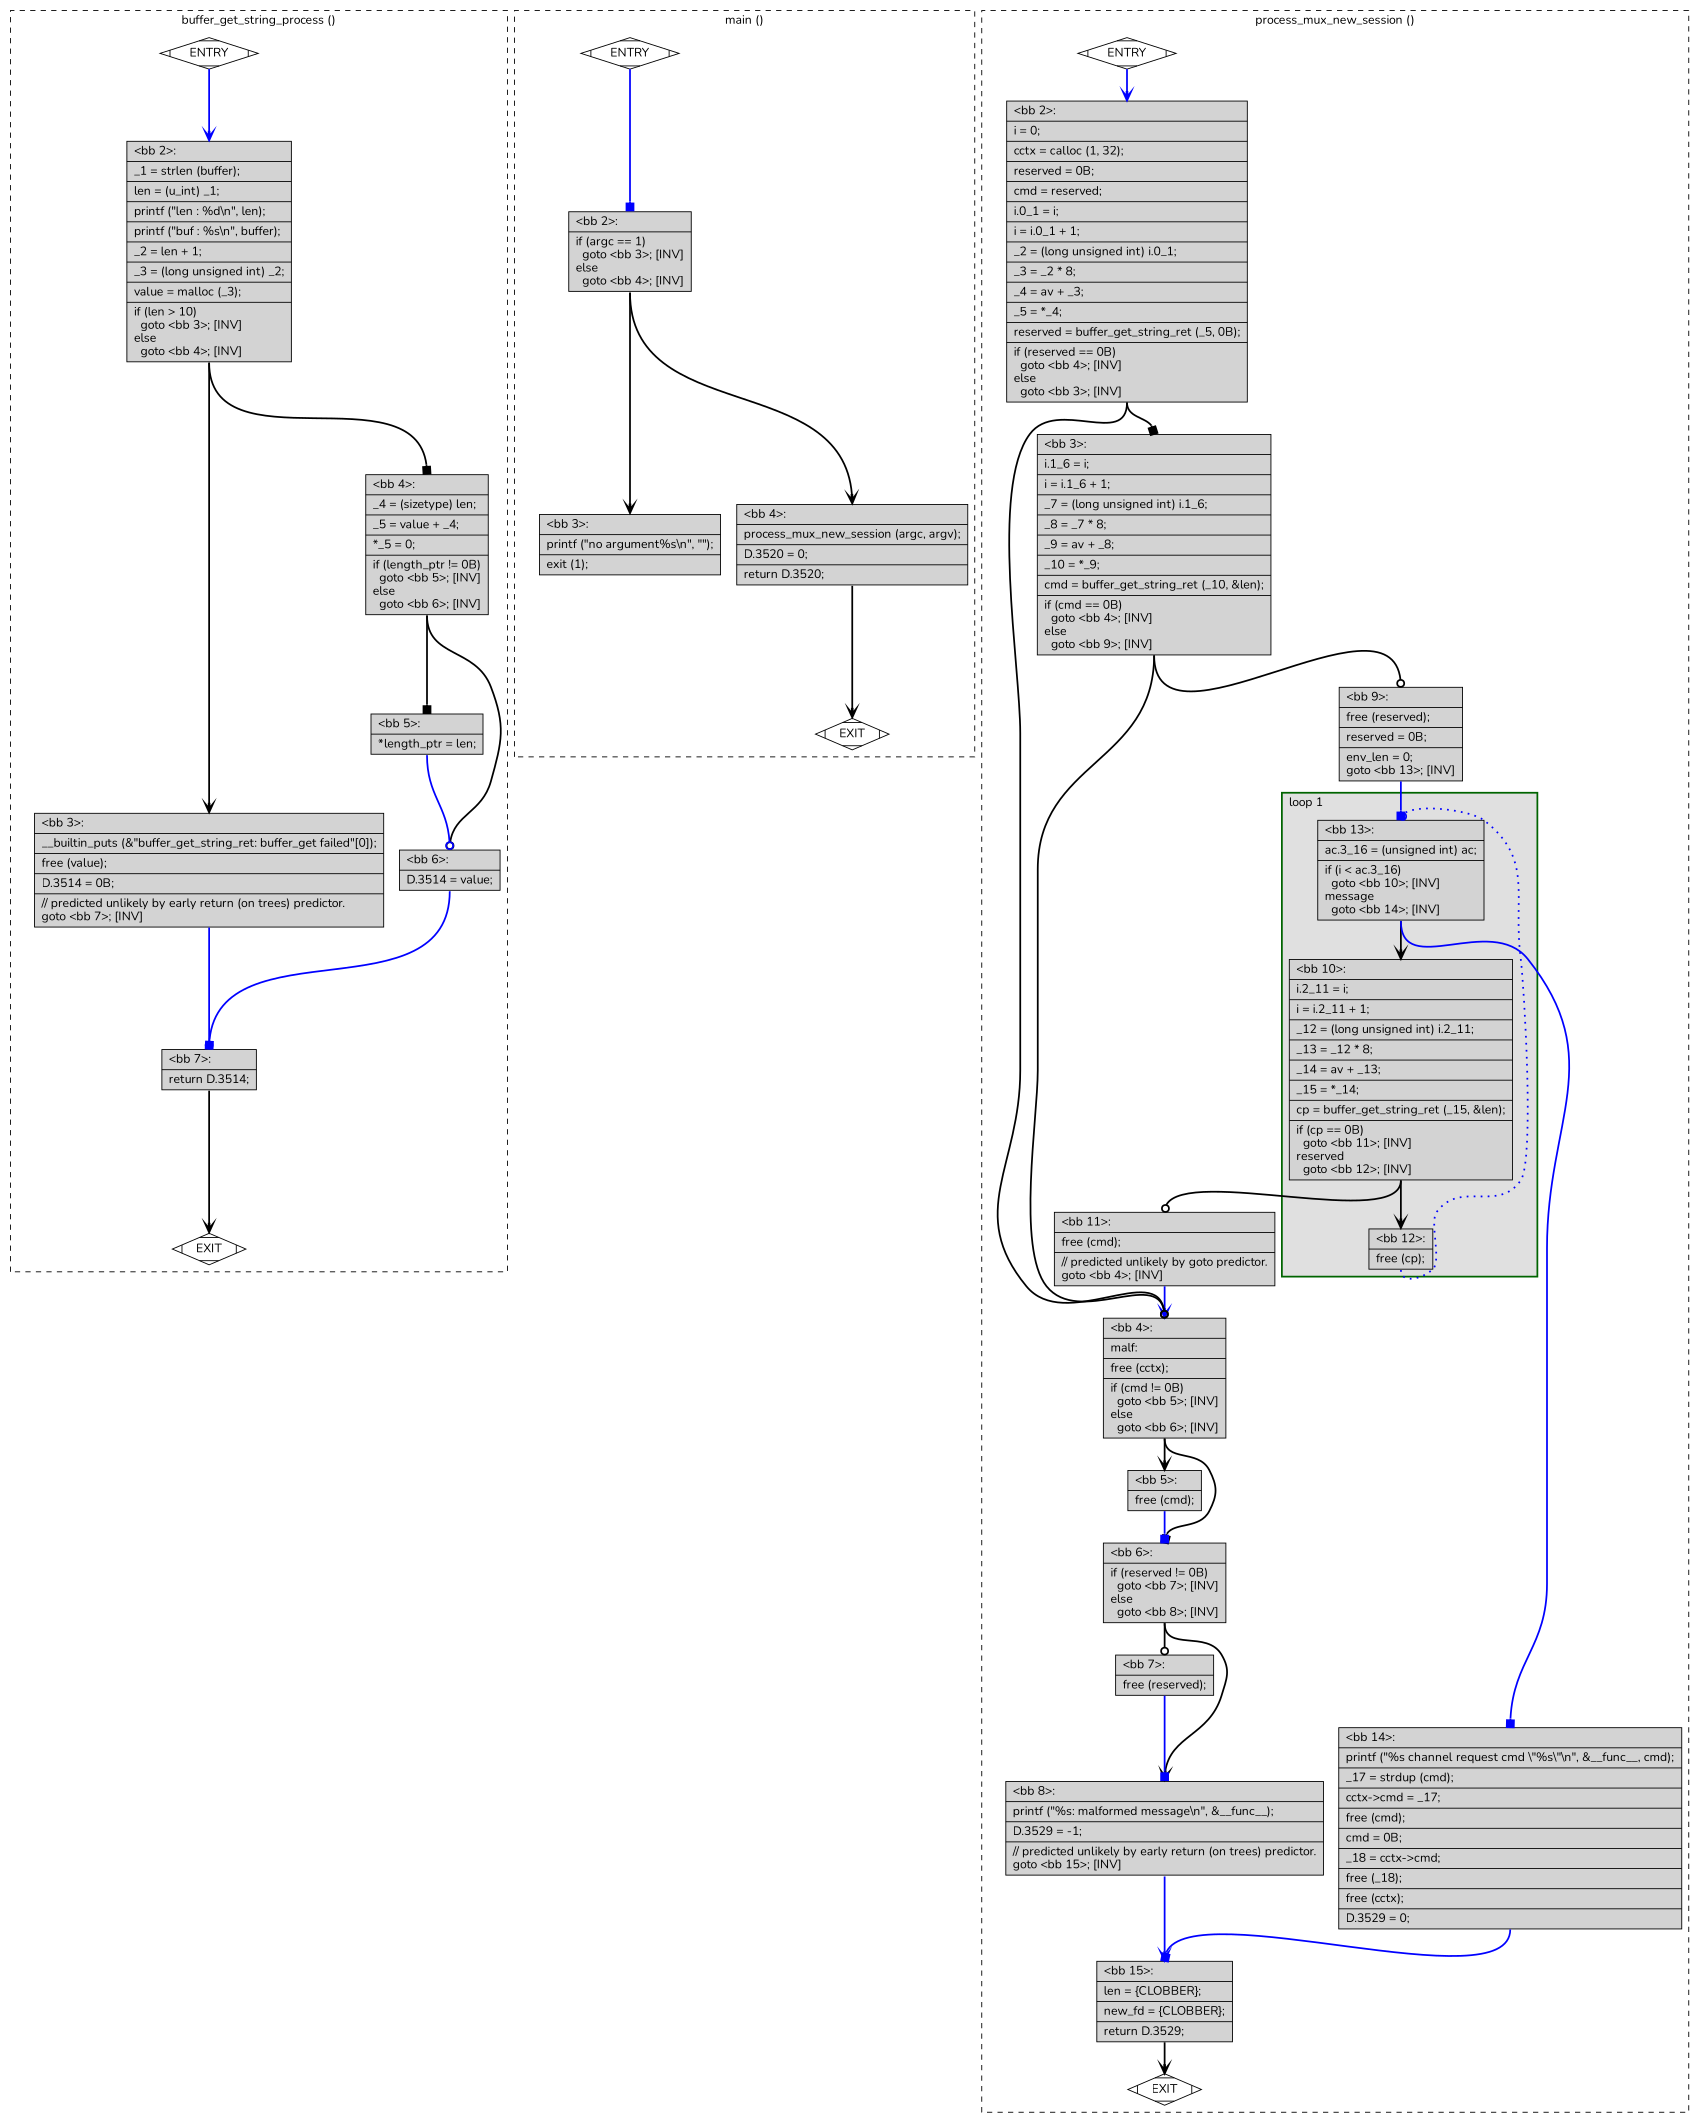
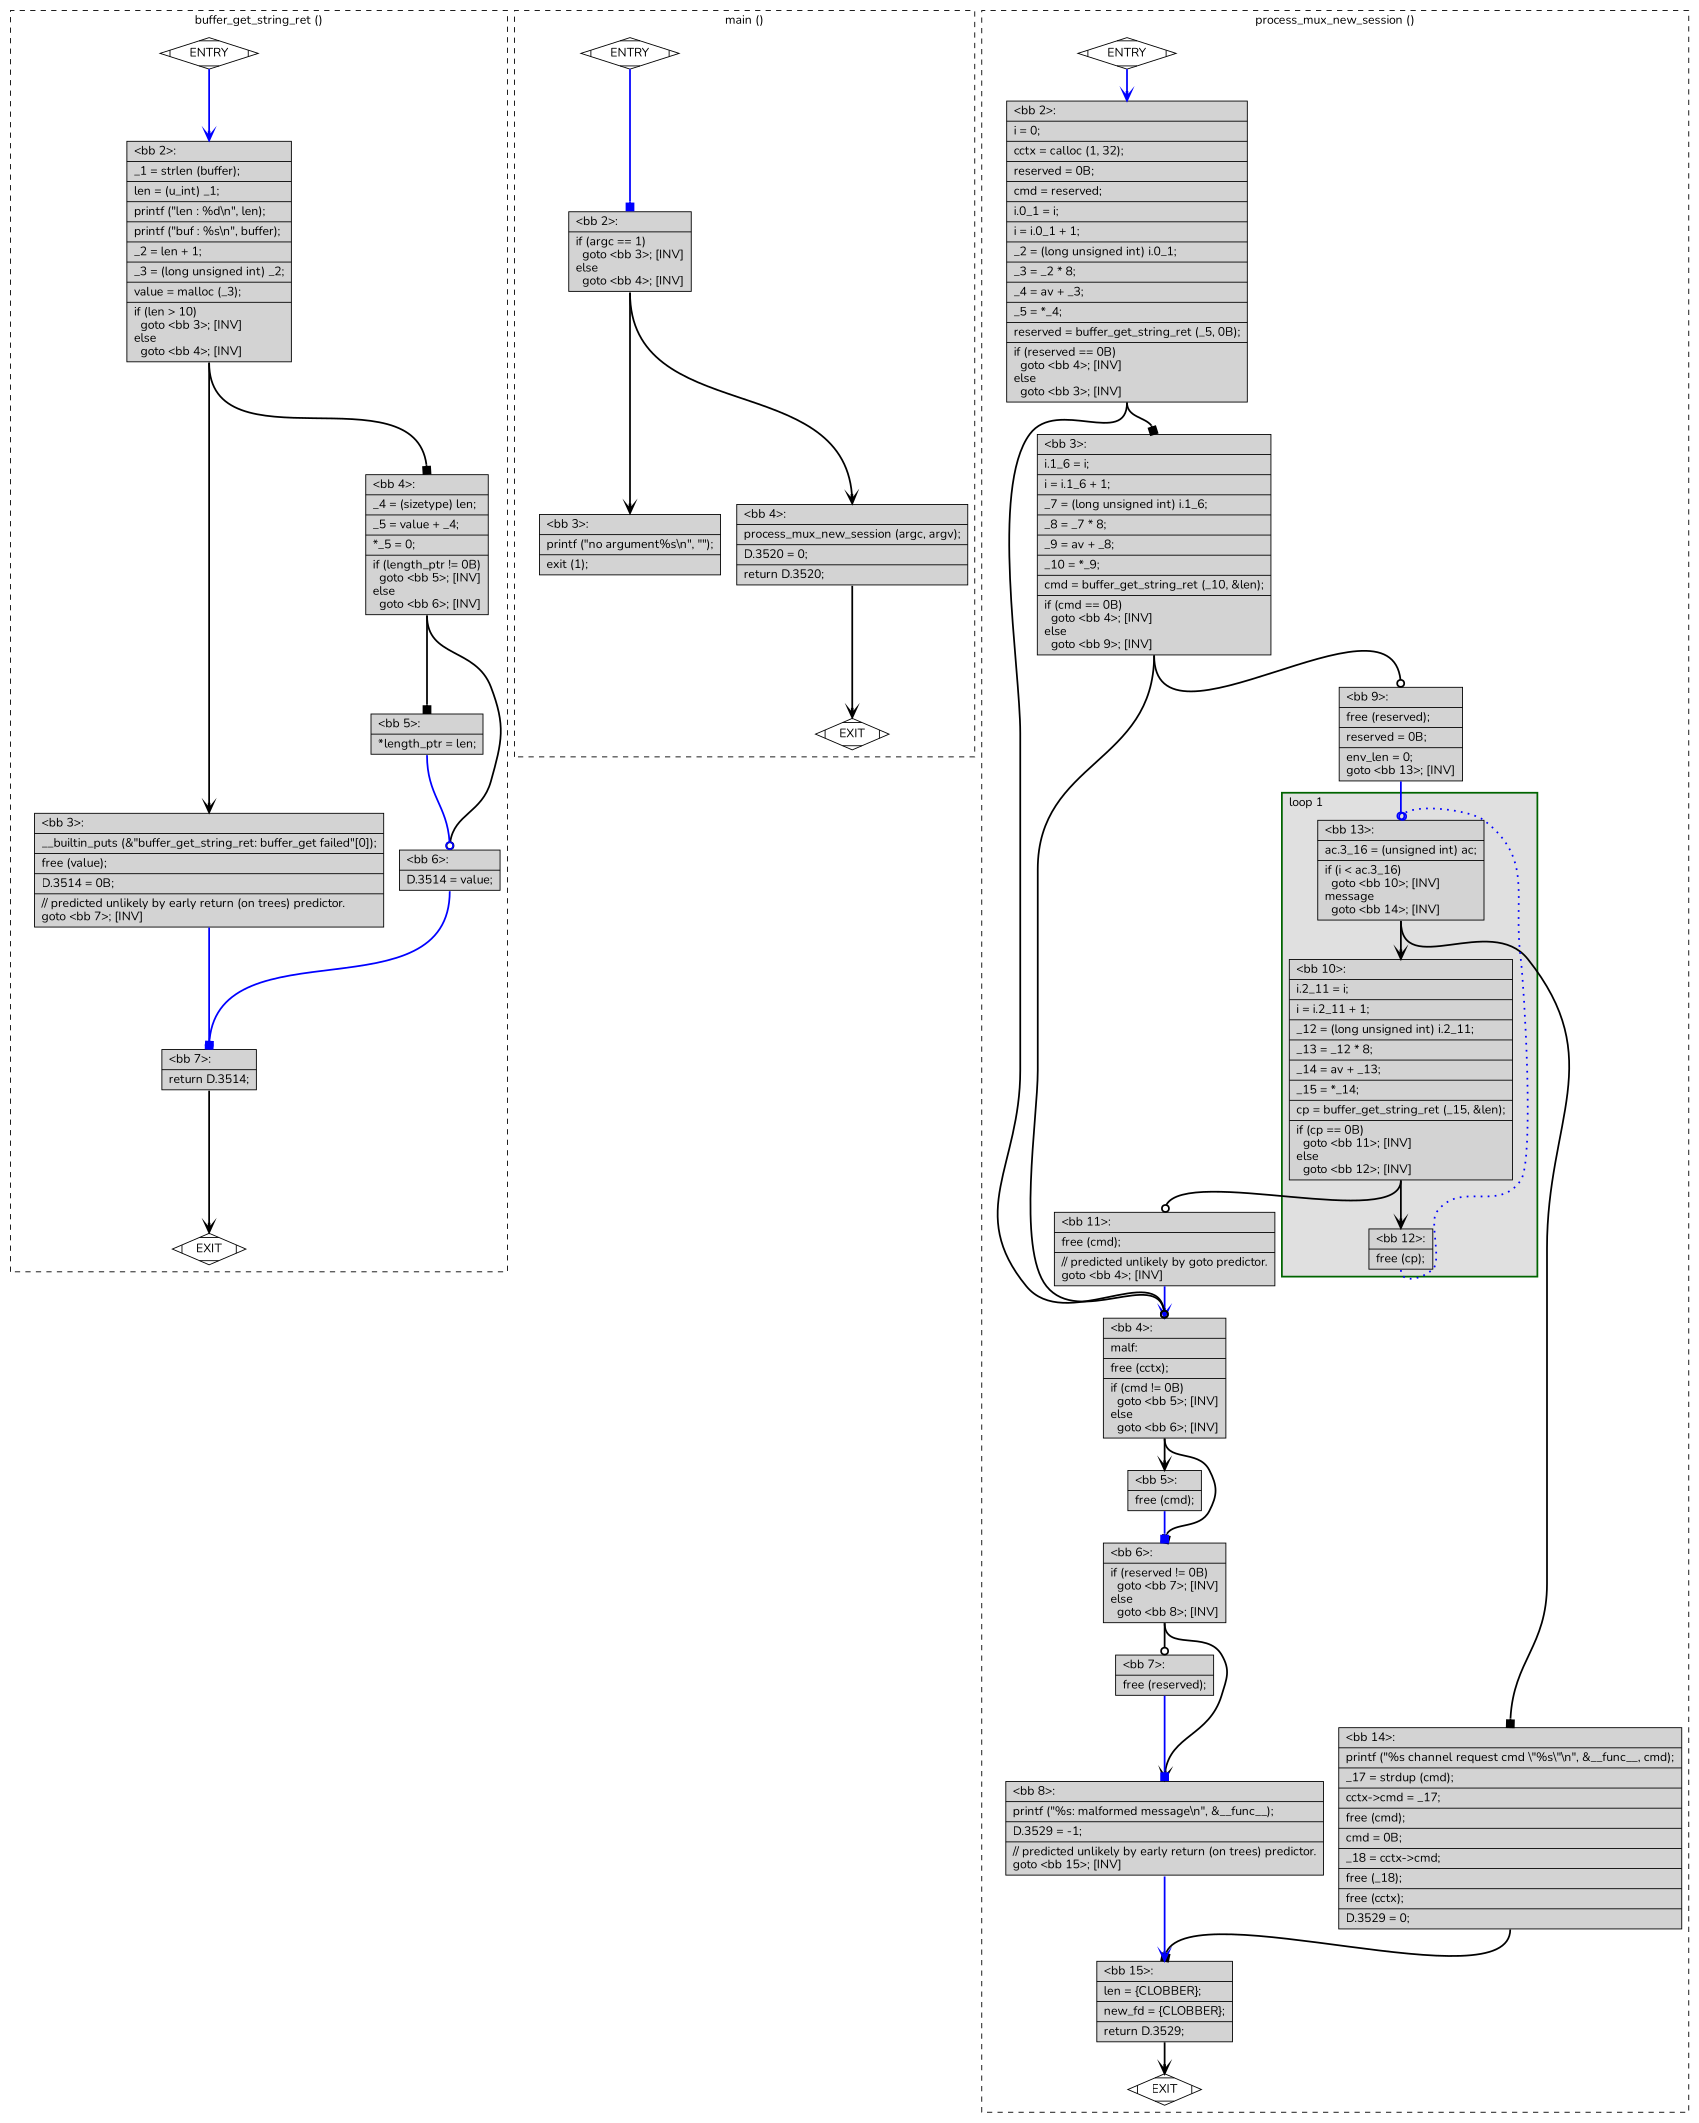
cluster "buffer_get_string_process ()": label "buffer_get_string_process ()" -> "buffer_get_string_ret ()"
edge "<bb 9>:" -> "<bb 13>:": arrowhead box -> odot
node "<bb 10>:": text "reserved" -> "else"
edge "<bb 13>:" -> "<bb 14>:": color blue -> black
edge "<bb 14>:" -> "<bb 15>:": color blue -> black
